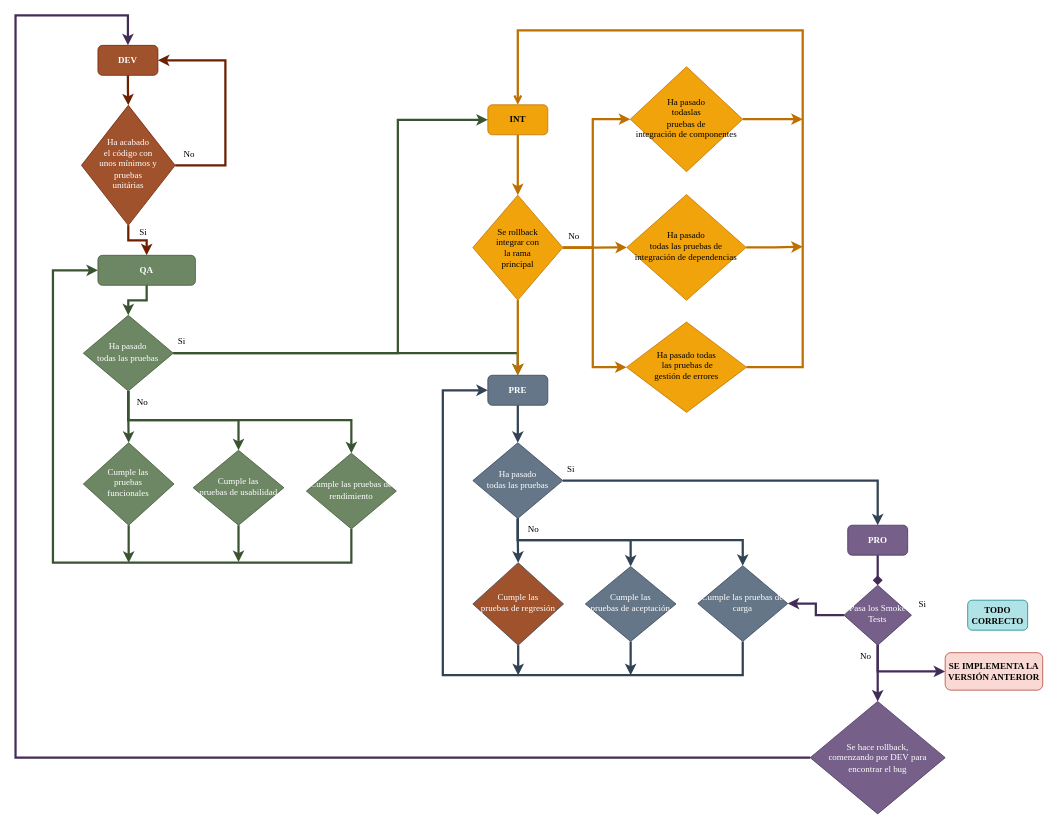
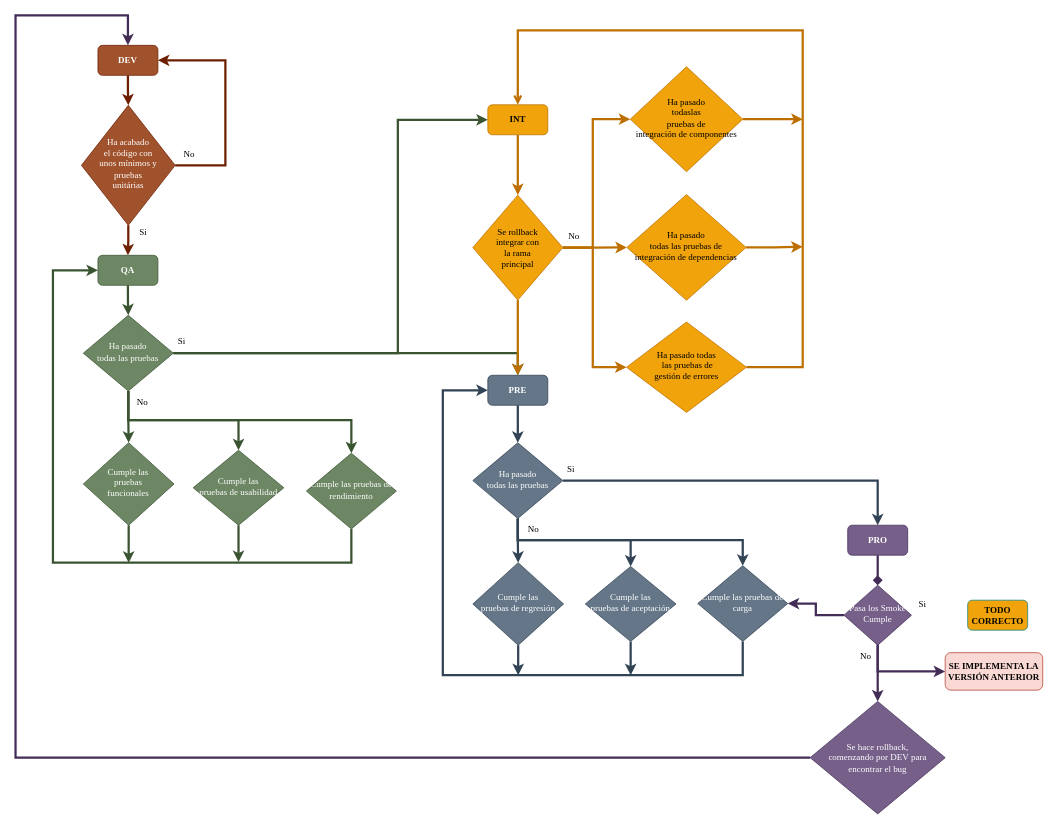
node "QA": size 98x30 -> 60x30
node "Cumple las pruebas de regresión": fillcolor #a0522d -> #647687
node "Pasa los Smoke Tests": label "Pasa los Smoke Tests" -> "Pasa los Smoke Cumple"
node "TODO CORRECTO": fillcolor #b0e3e6 -> #f0a30a
